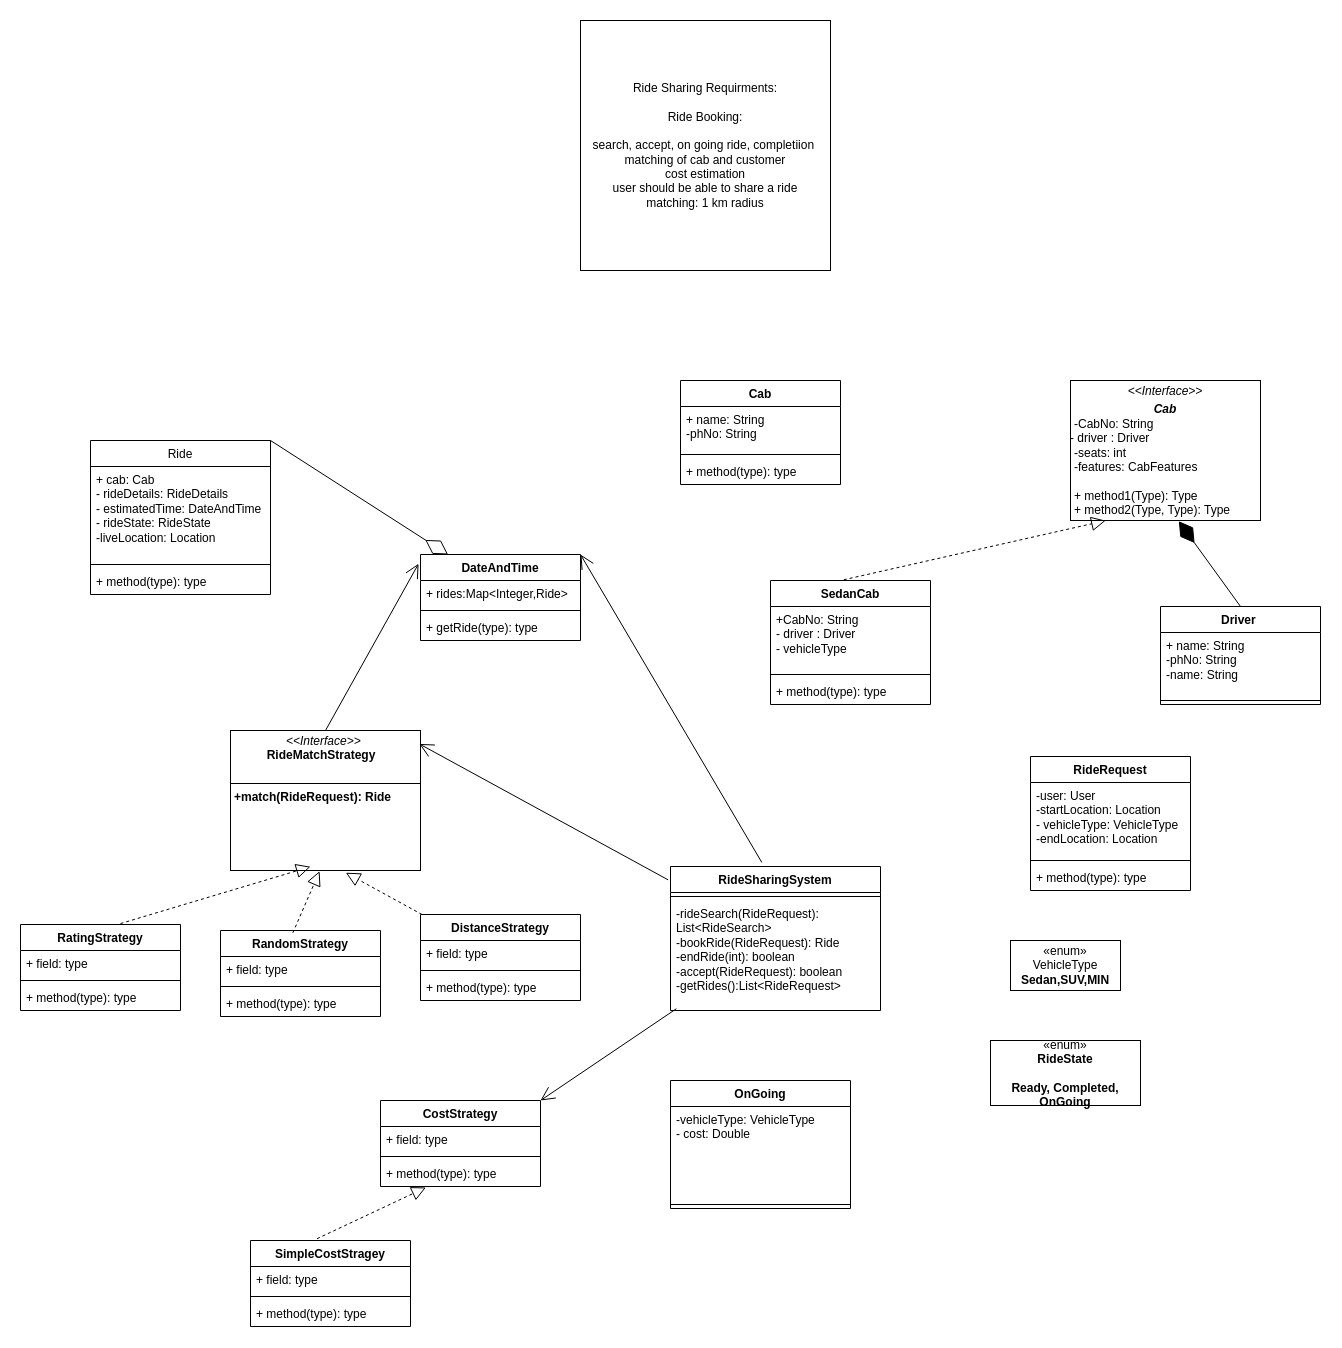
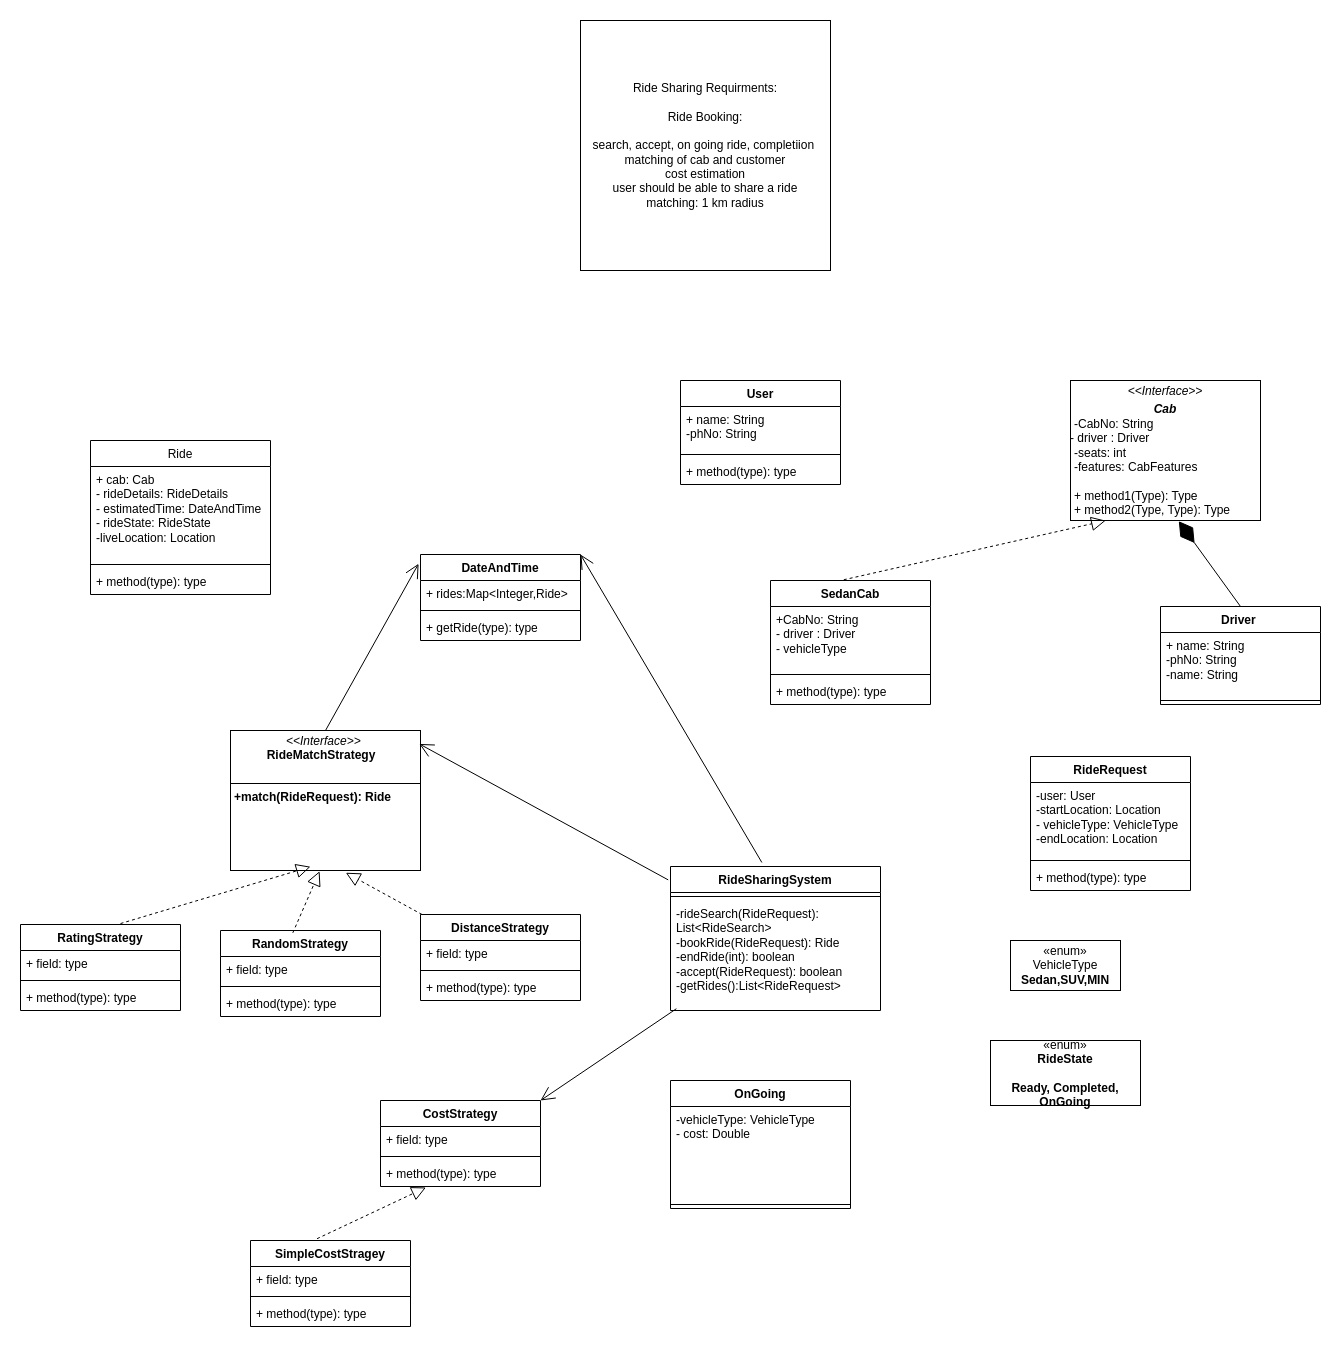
node "Cab": label "Cab" -> "User"
edge "Ride" -> "DateAndTime": removed
